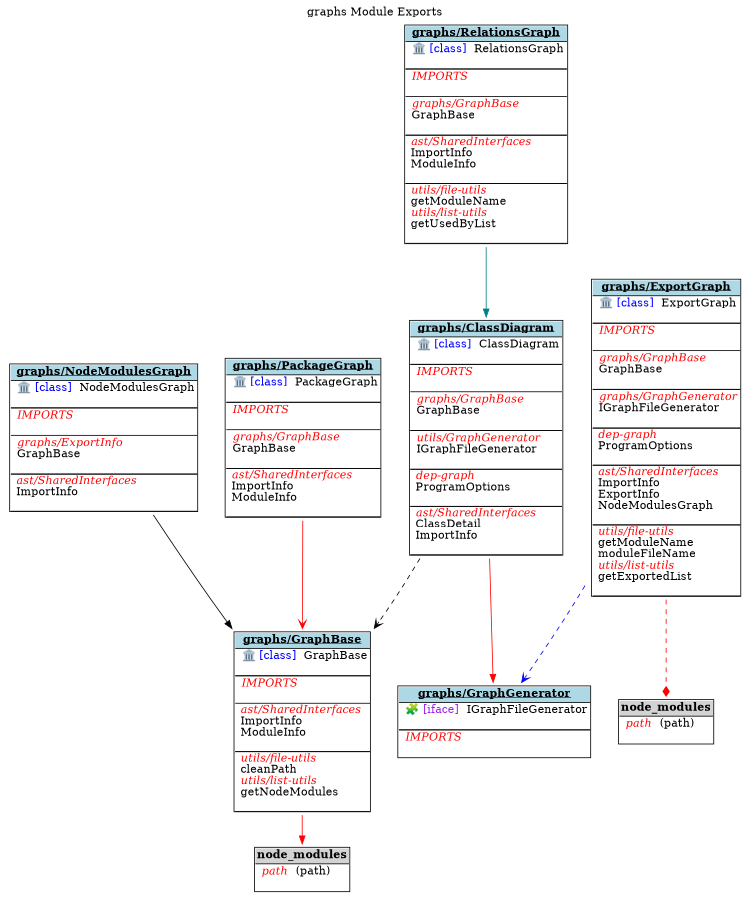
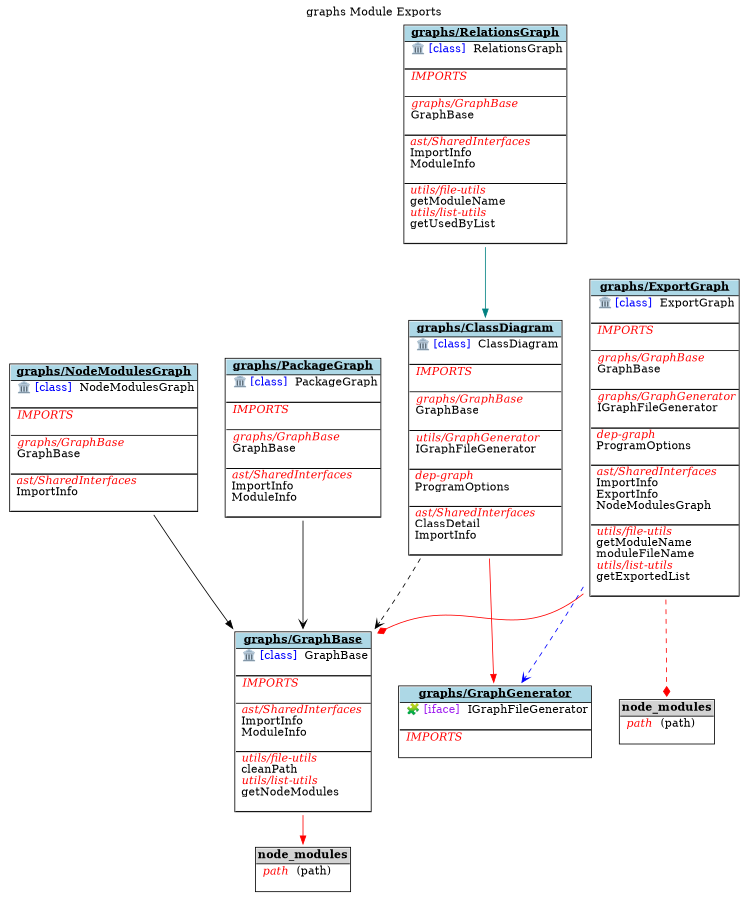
node "graphs/NodeModulesGraph": text "graphs/ExportInfo" -> "graphs/GraphBase"
edge "graphs/PackageGraph" -> "graphs/GraphBase": color red -> black
edge "graphs/ExportGraph" -> "graphs/GraphBase": added
